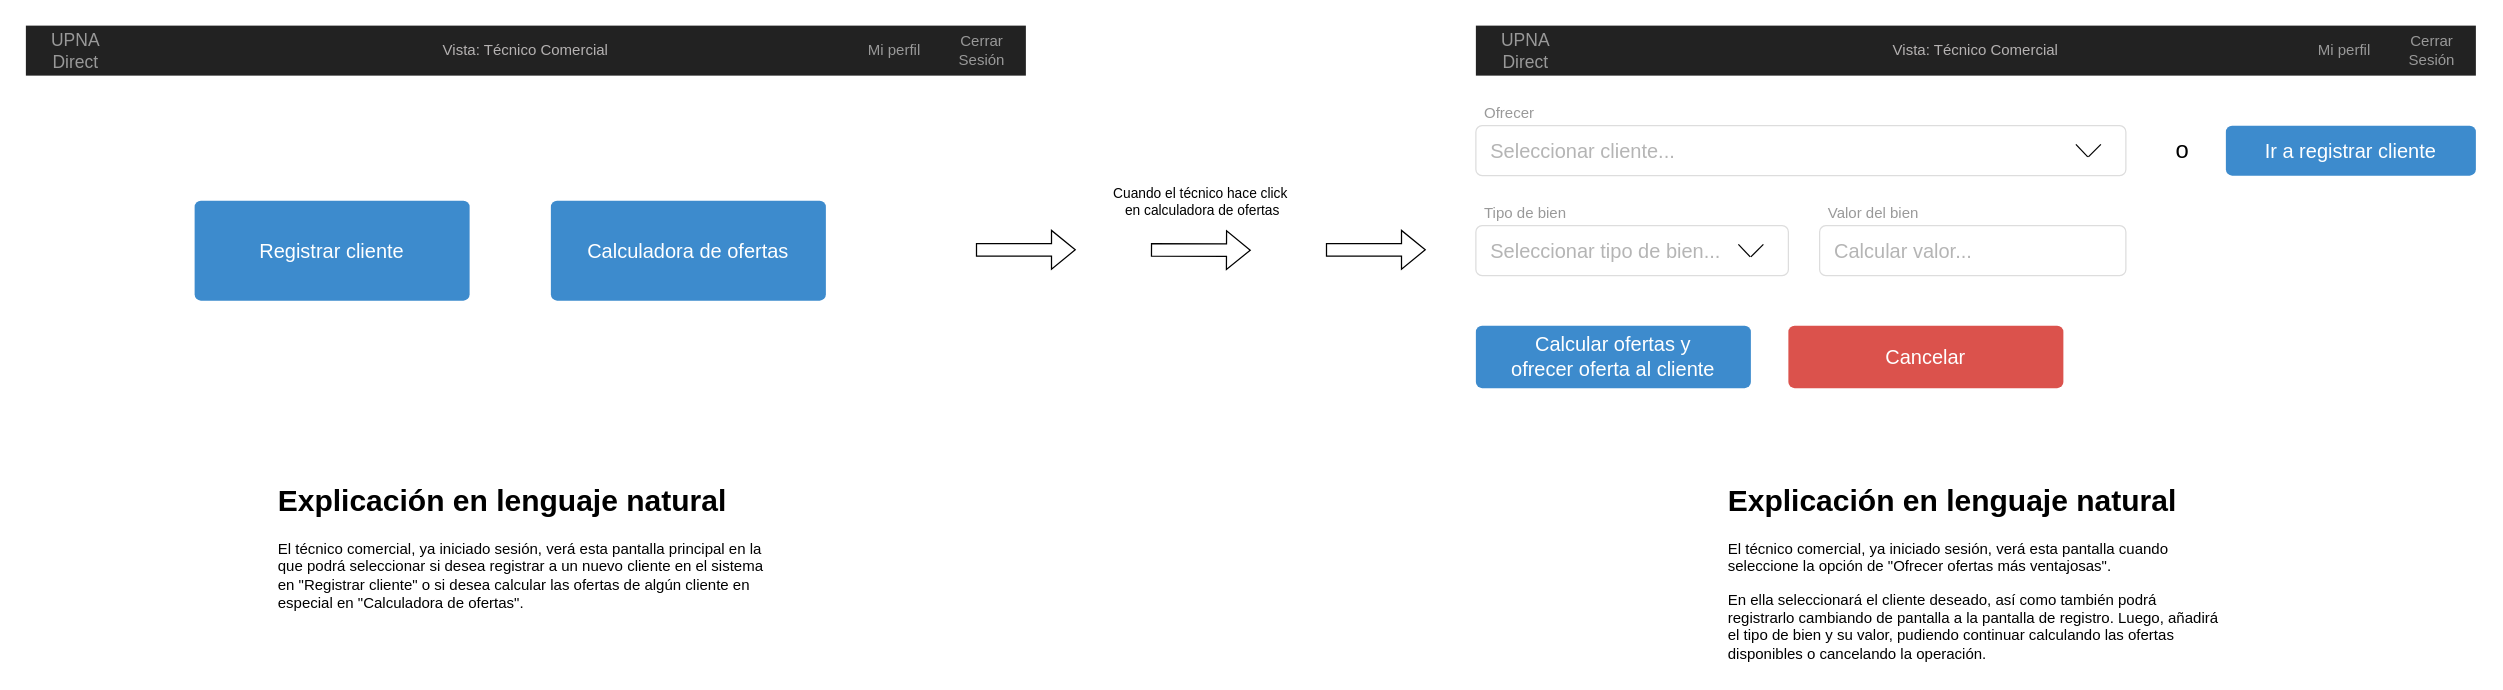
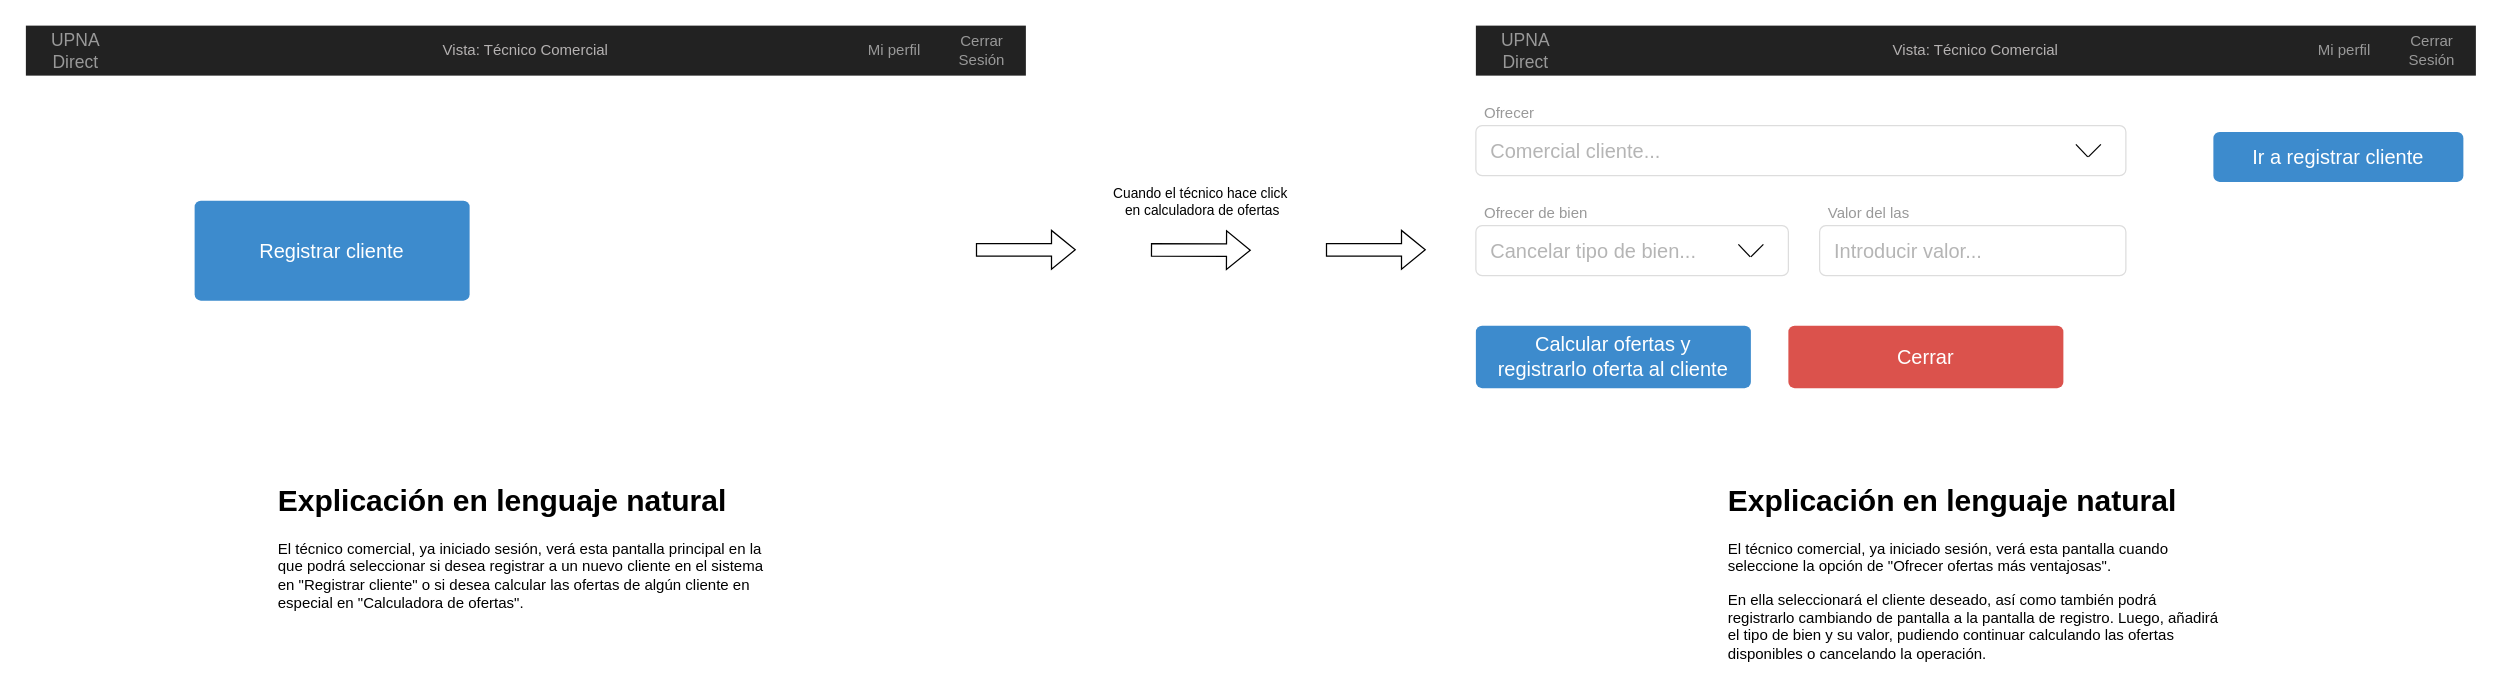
node "Seleccionar cliente...": label "Seleccionar cliente..." -> "Comercial cliente..."
node "o": removed
node "Ir a registrar cliente": moved (2351, 151) -> (2338, 157)
node "Tipo de bien": label "Tipo de bien" -> "Ofrecer de bien"
node "Valor del bien": label "Valor del bien" -> "Valor del las"
node "Calculadora de ofertas": removed
node "Seleccionar tipo de bien...": label "Seleccionar tipo de bien..." -> "Cancelar tipo de bien..."
node "Calcular valor...": label "Calcular valor..." -> "Introducir valor..."
node "Calcular ofertas y ofrecer oferta al cliente": label "Calcular ofertas y ofrecer oferta al cliente" -> "Calcular ofertas y registrarlo oferta al cliente"
node "Cancelar": label "Cancelar" -> "Cerrar"
